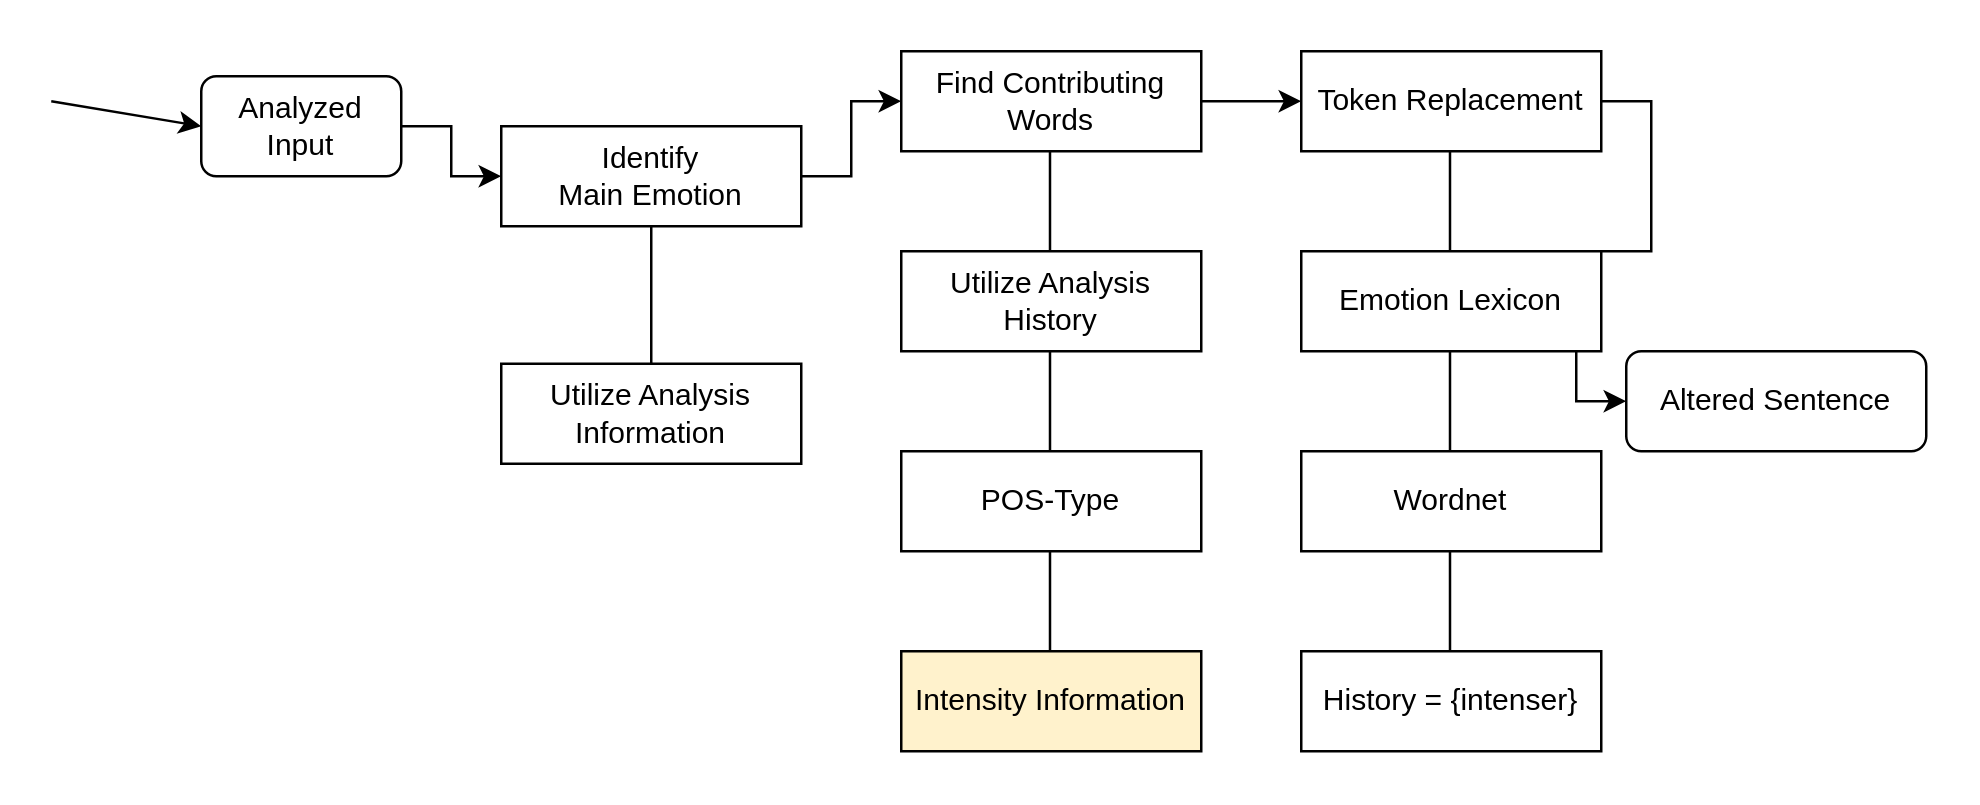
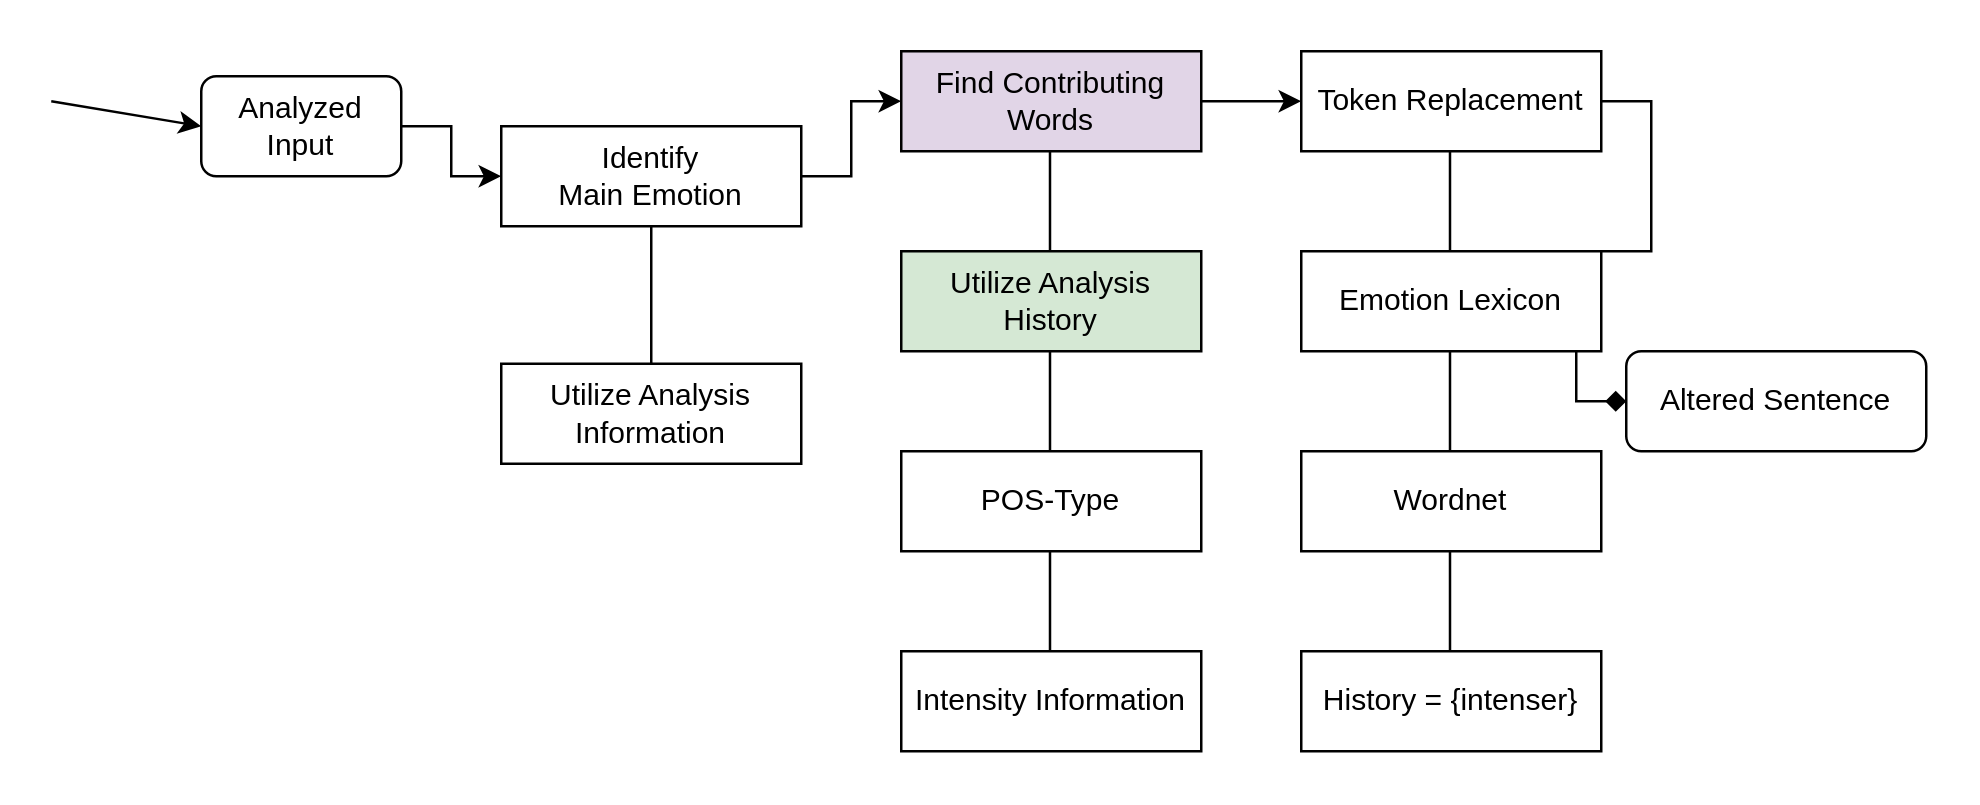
node "Find Contributing Words": fillcolor #ffffff -> #e1d5e7
node "Utilize Analysis History": fillcolor #ffffff -> #d5e8d4
edge "Token Replacement" -> "Altered Sentence": arrowhead classic -> diamond
node "Intensity Information": fillcolor #fff2cc -> #ffffff
